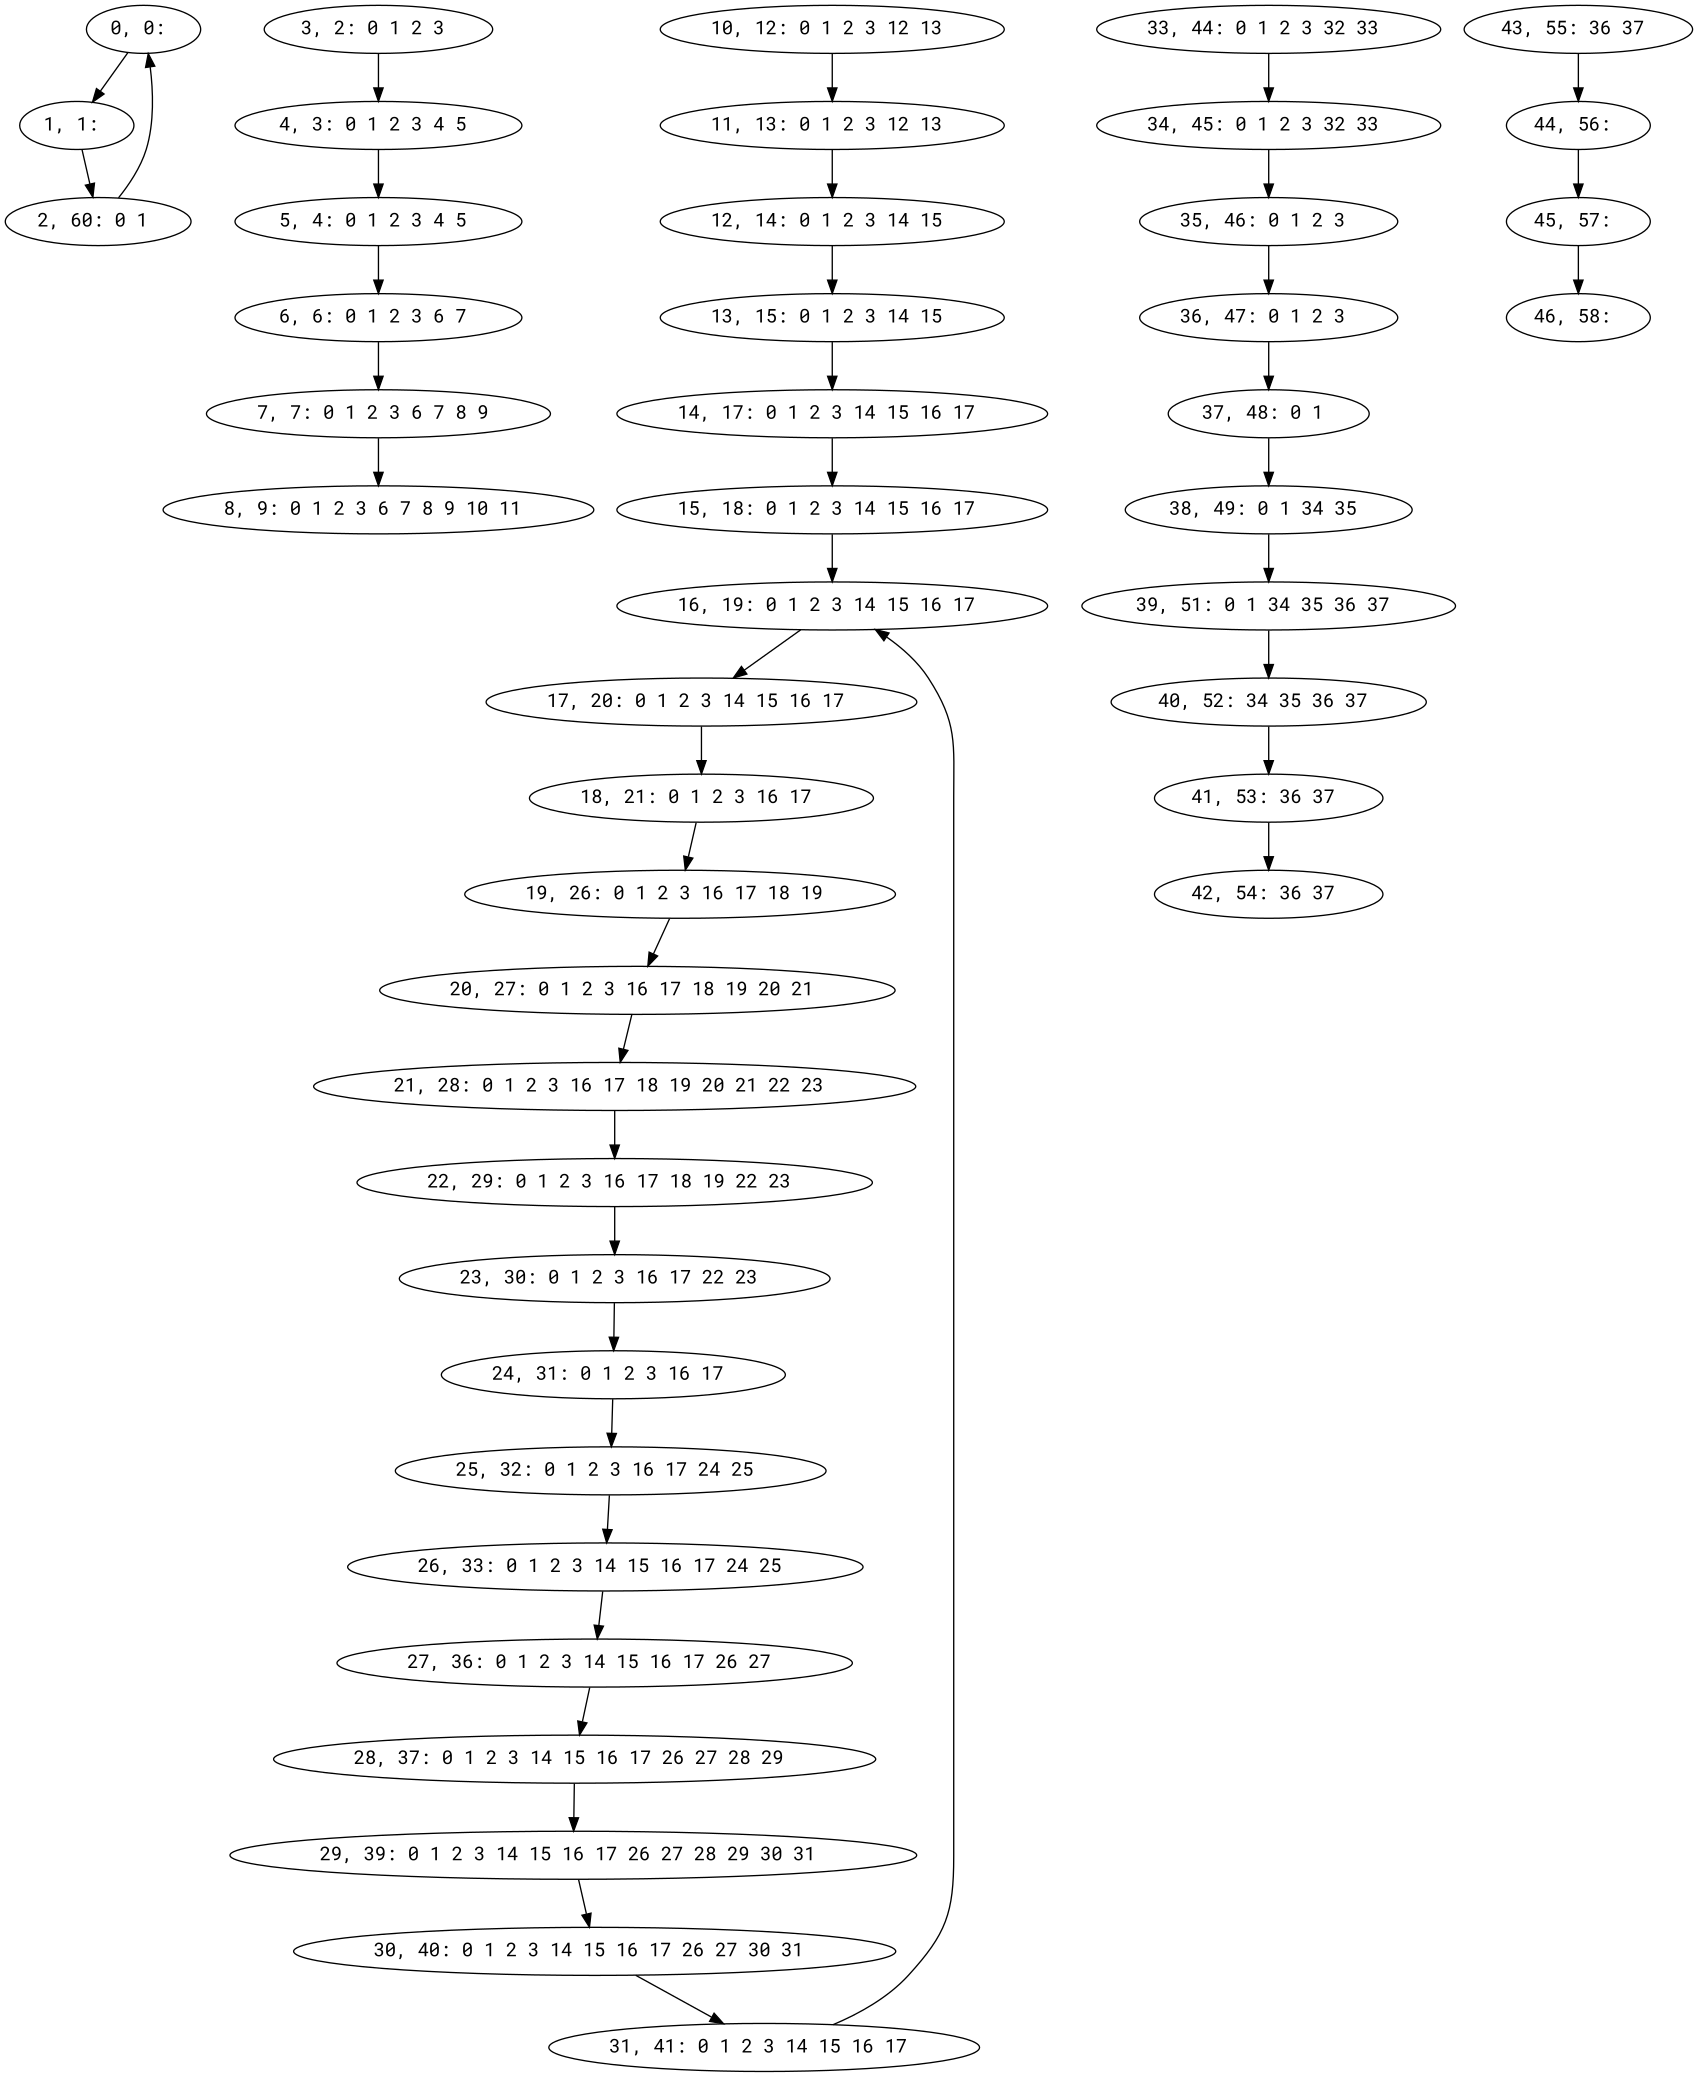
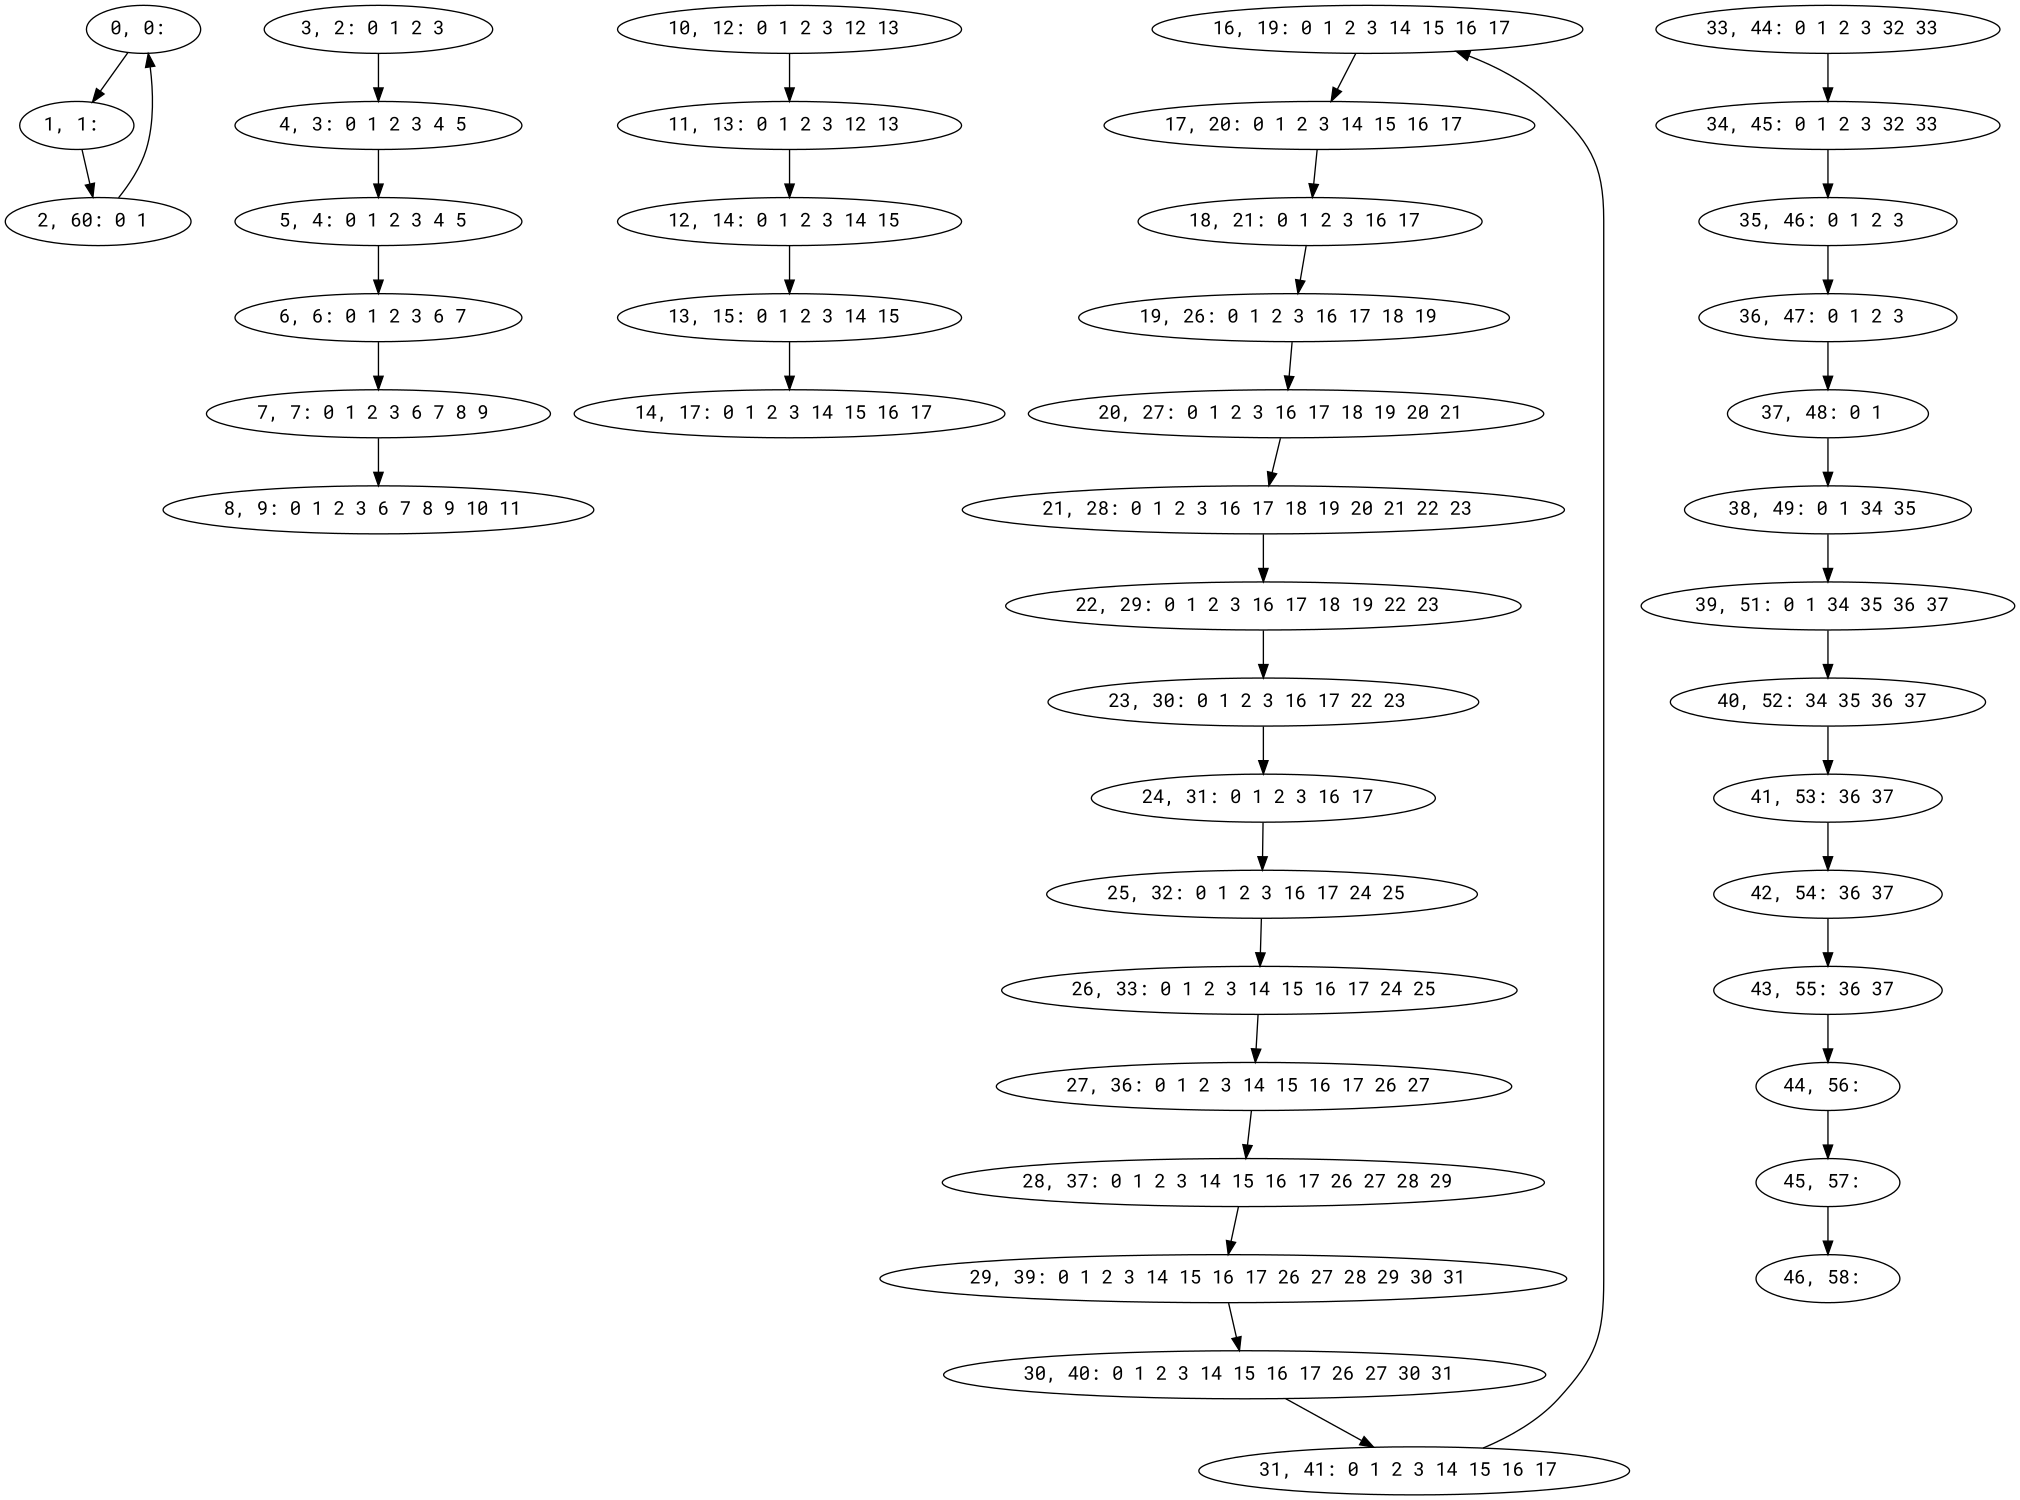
node "15, 18: 0 1 2 3 14 15 16 17": removed
edge "42, 54: 36 37" -> "43, 55: 36 37": added
